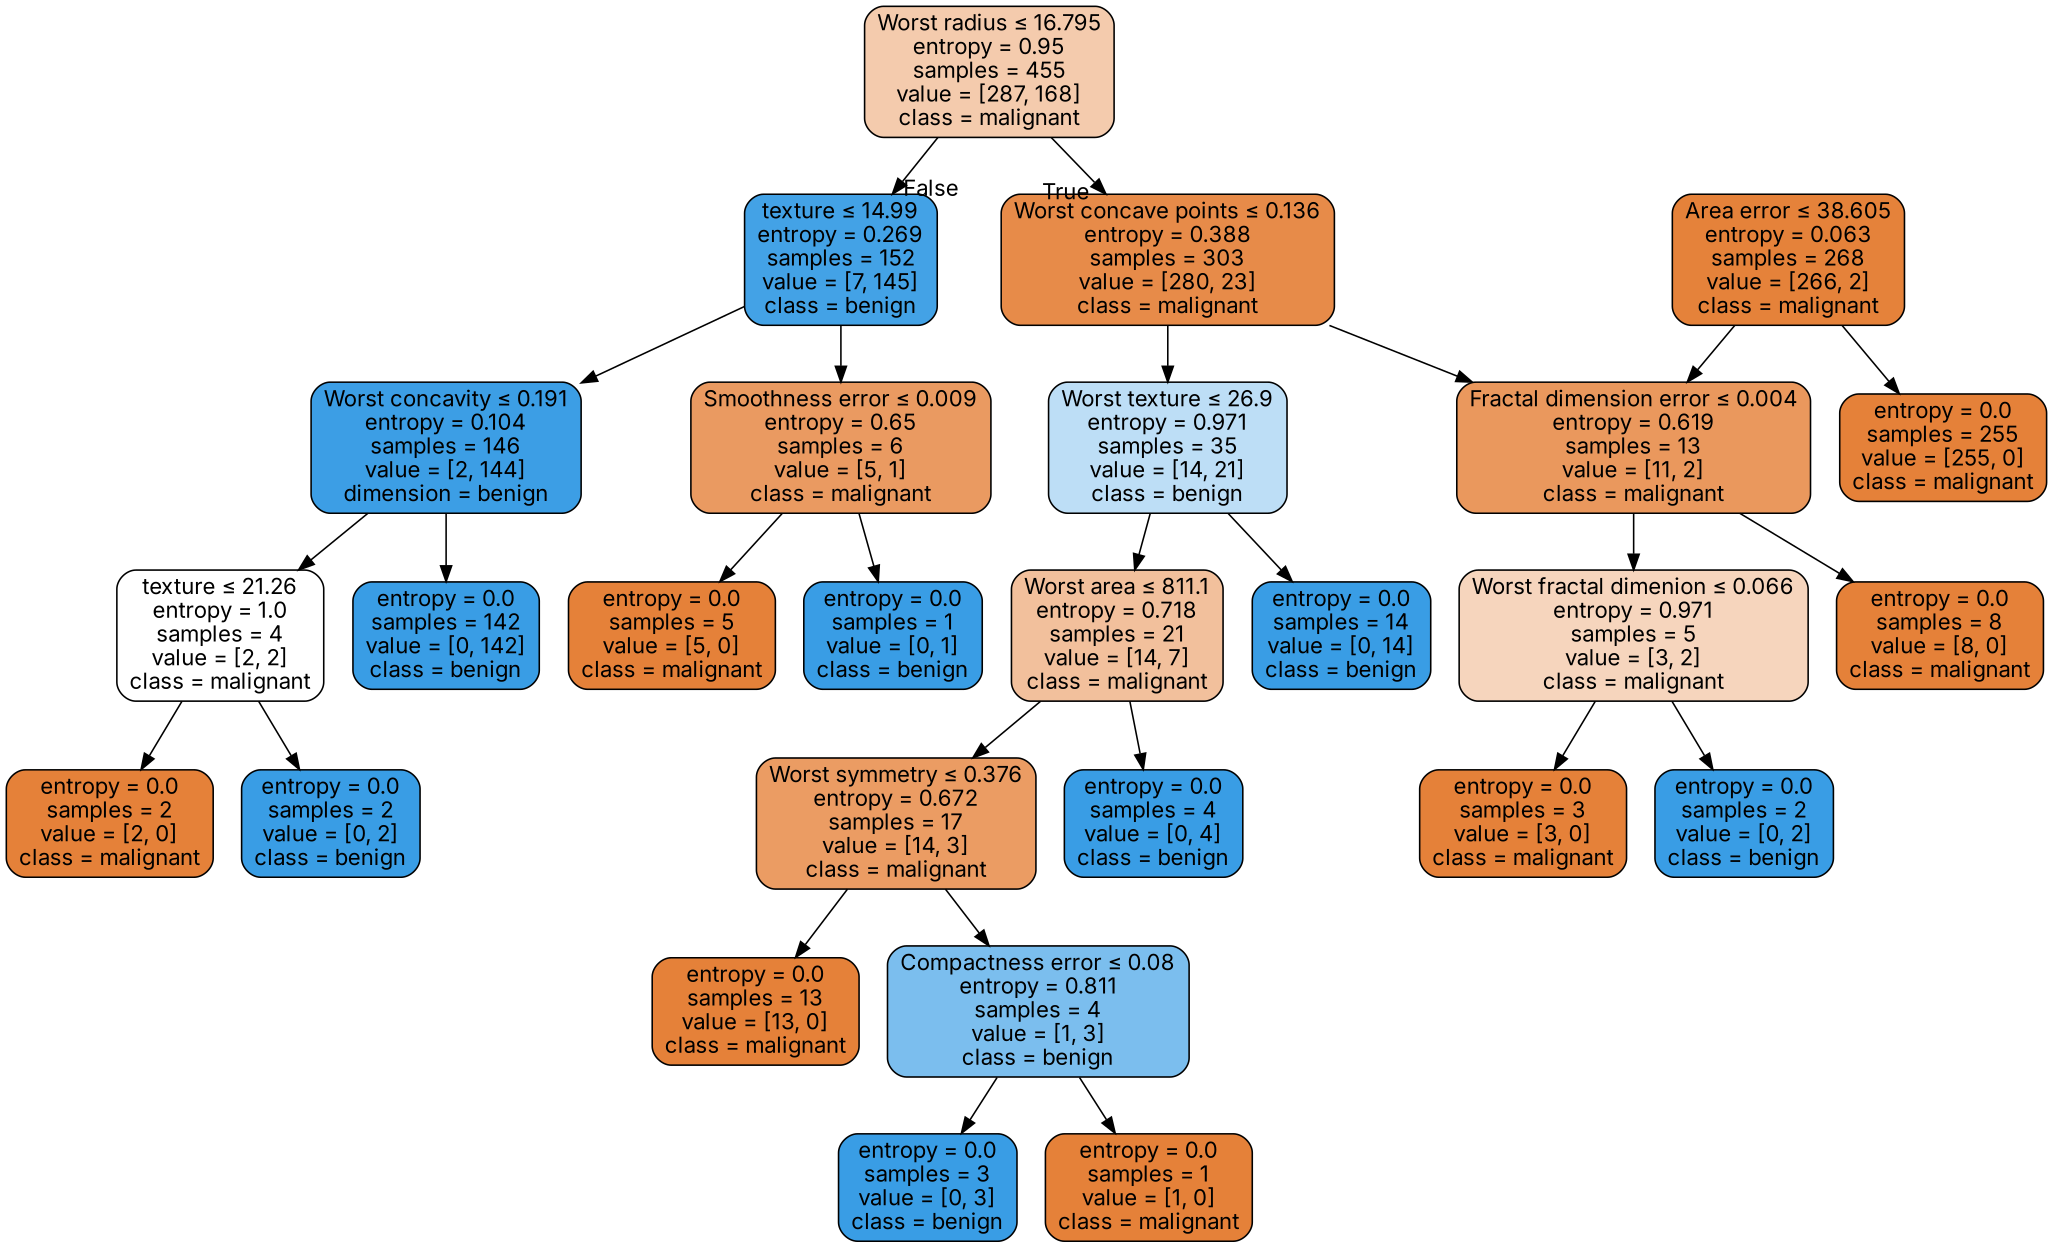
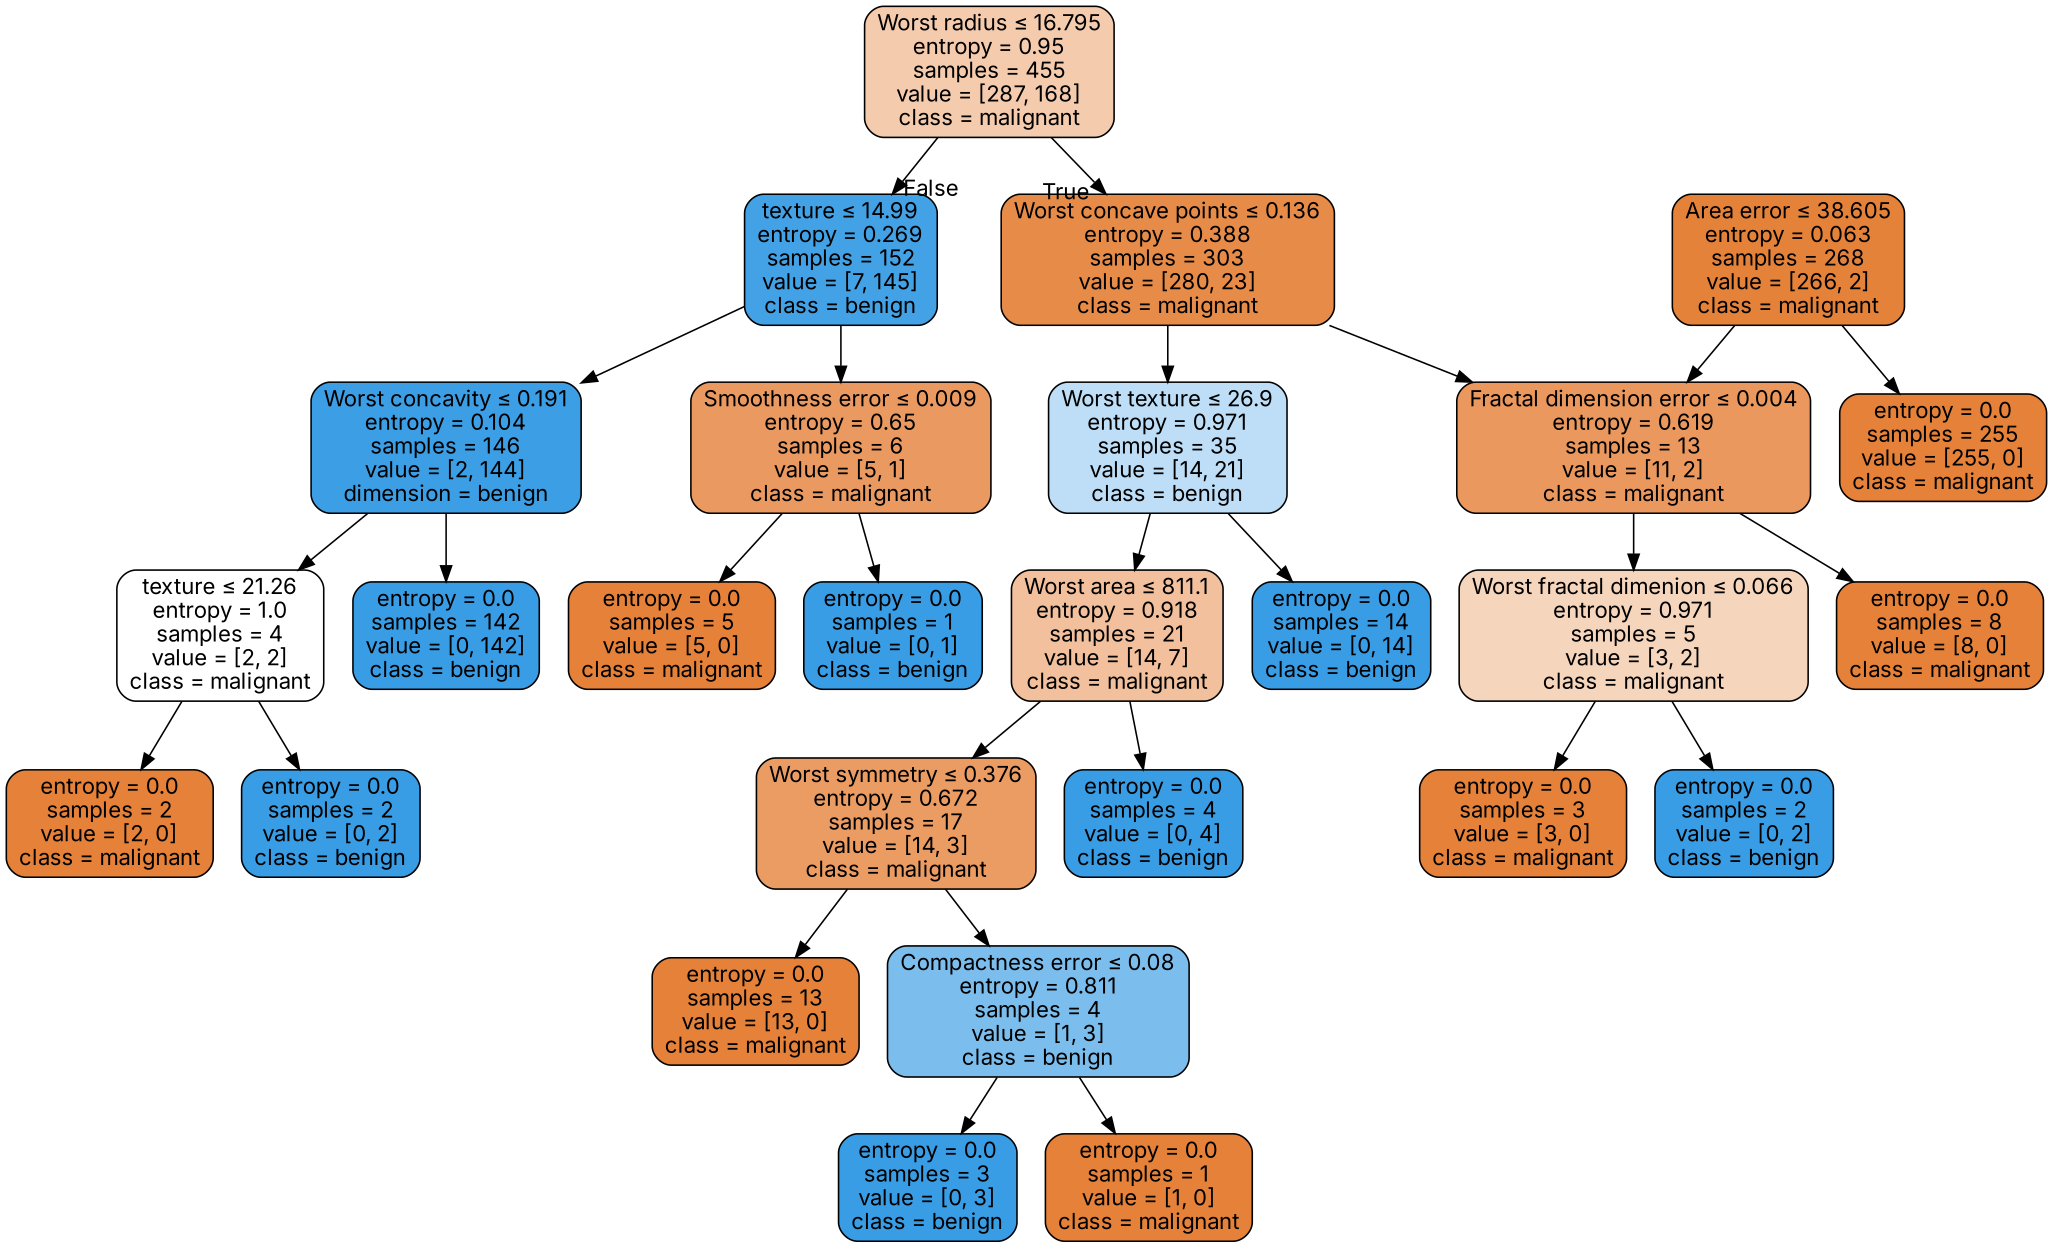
node "Worst area ≤ 811.1": text "entropy = 0.718" -> "entropy = 0.918"
